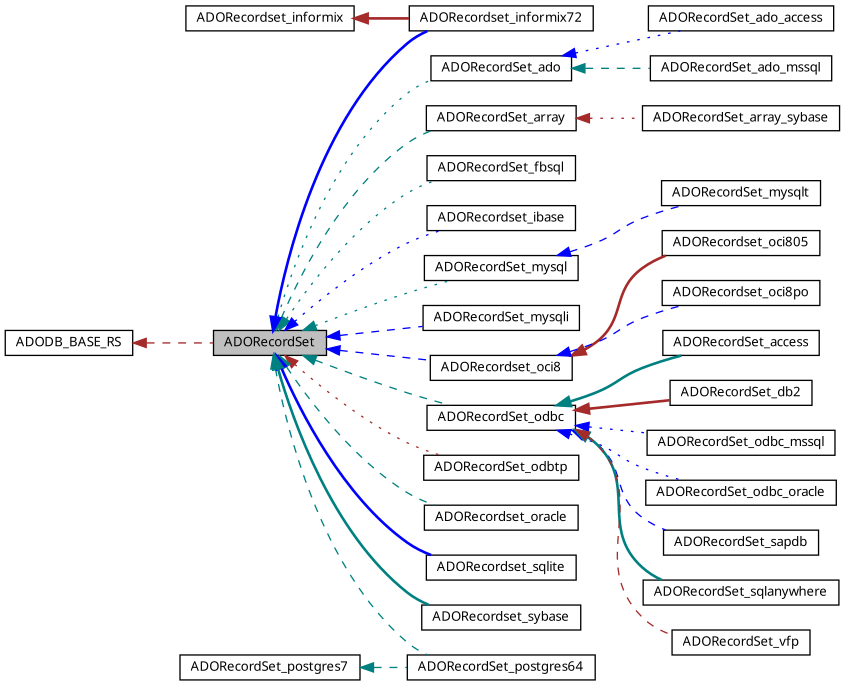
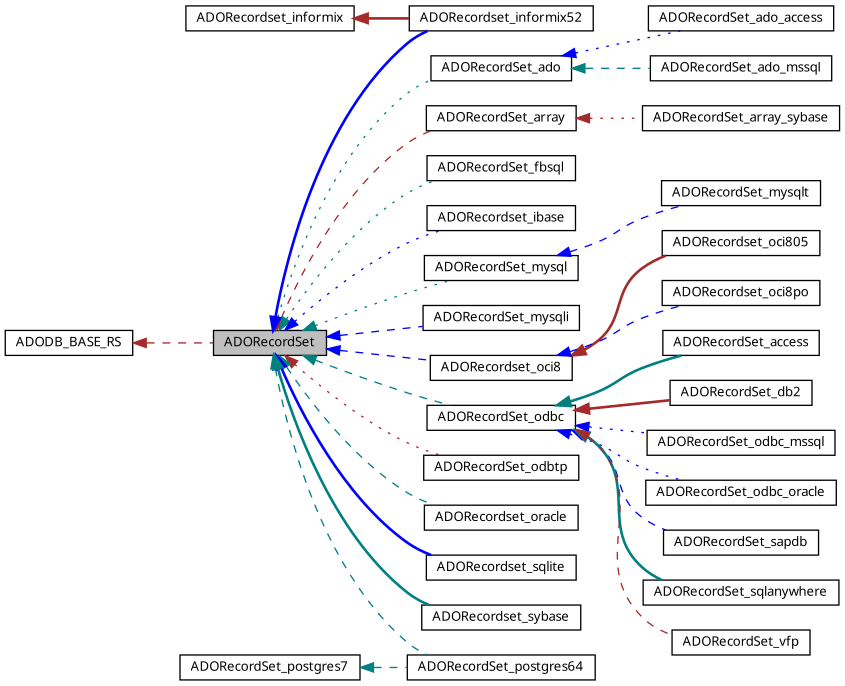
node "ADORecordset_informix72": label "ADORecordset_informix72" -> "ADORecordset_informix52"
edge "ADORecordSet_array" -> "ADORecordSet": color teal -> brown
